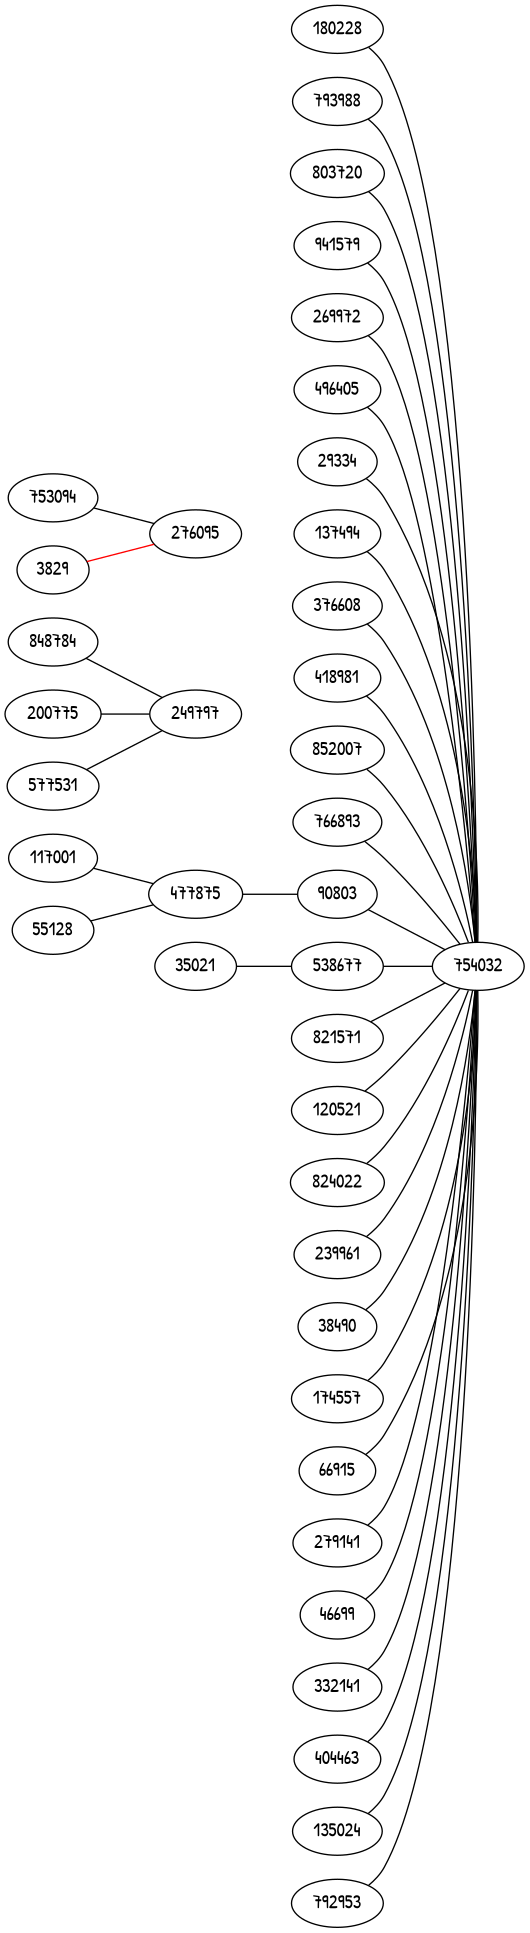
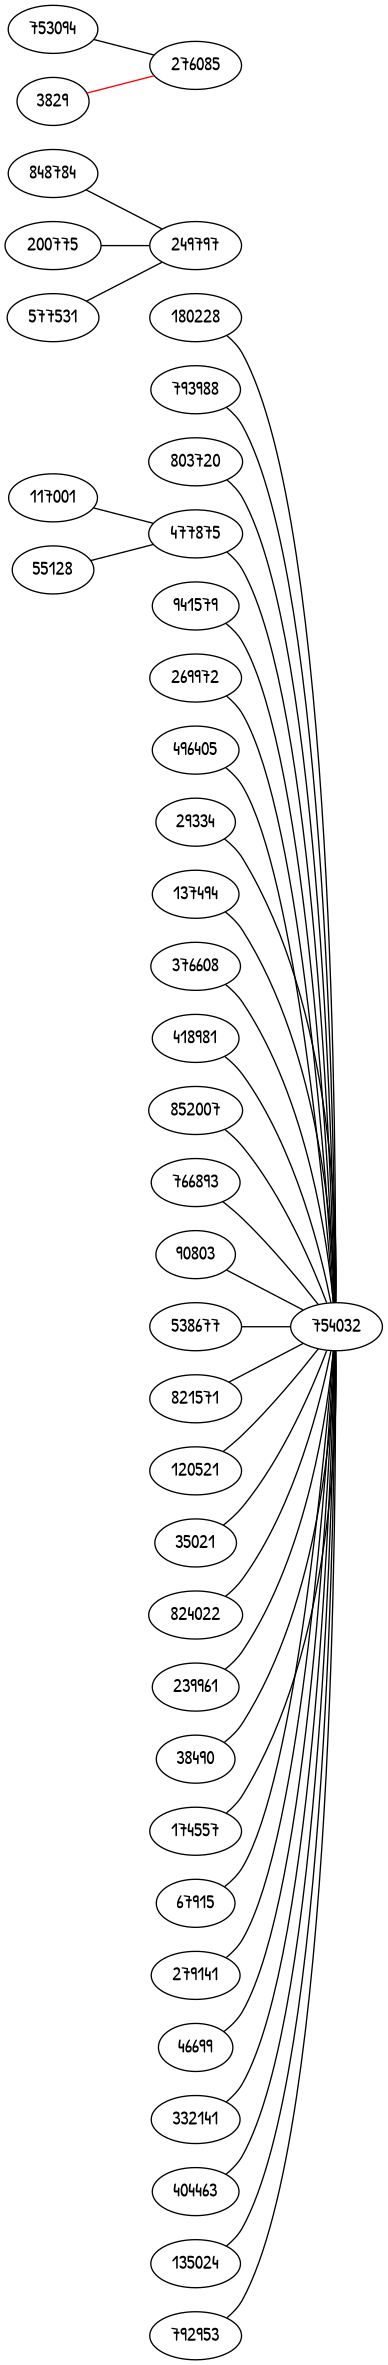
node "276095": label "276095" -> "276085"
edge "477875" -- "90803": now "477875" -- "754032"
edge "35021" -- "538677": now "35021" -- "754032"
node "66915": label "66915" -> "67915"
